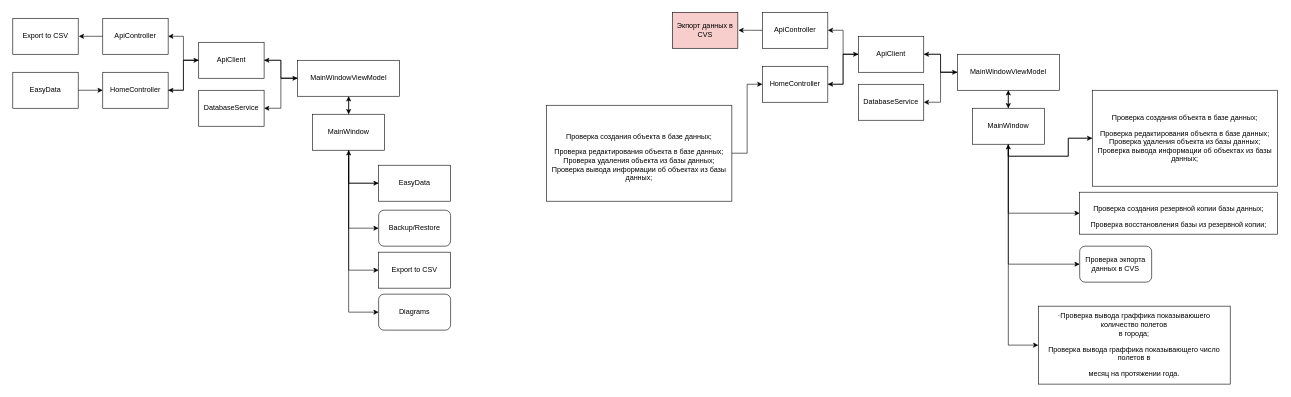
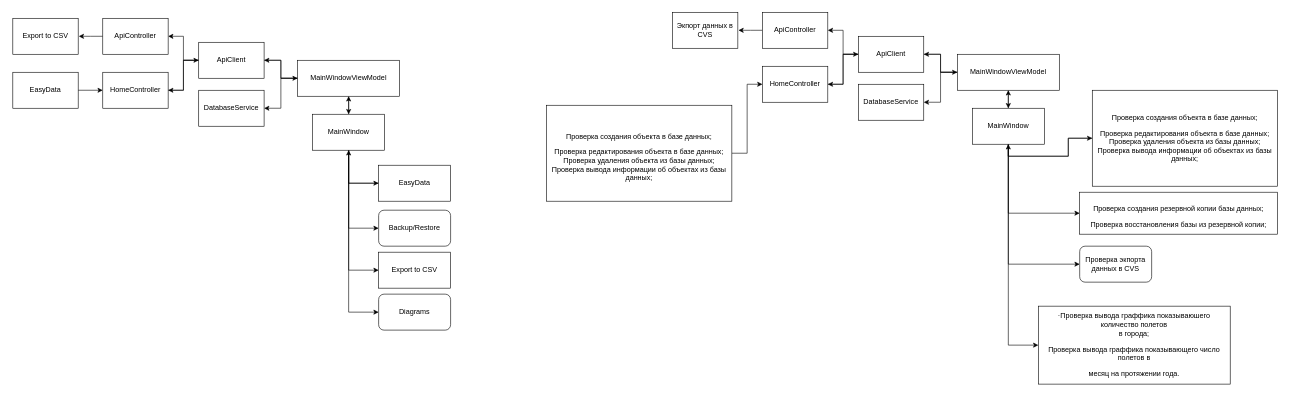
node "Экпорт данных в CVS": fillcolor #f8cecc -> #ffffff
